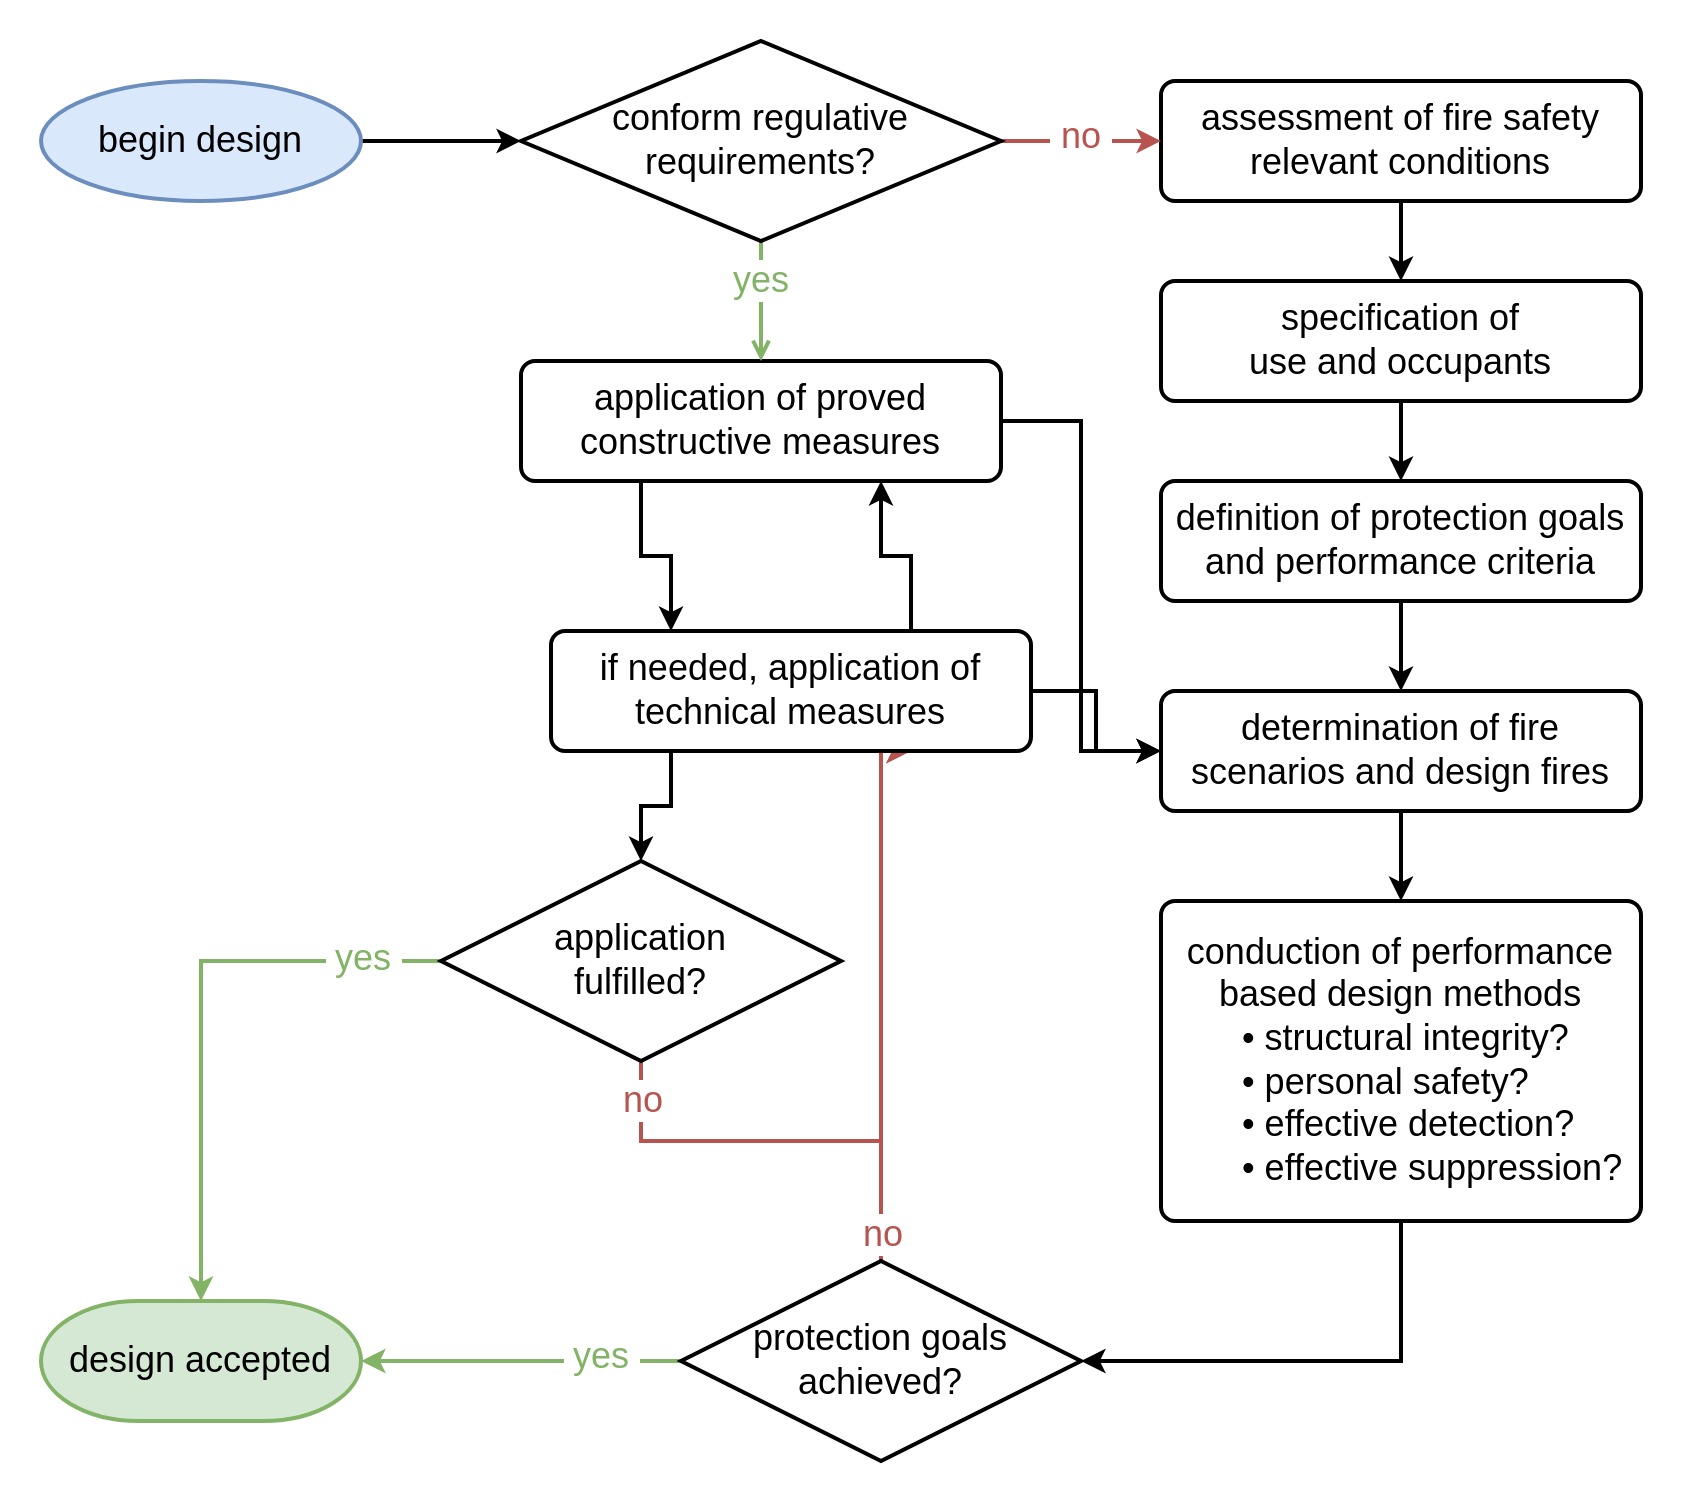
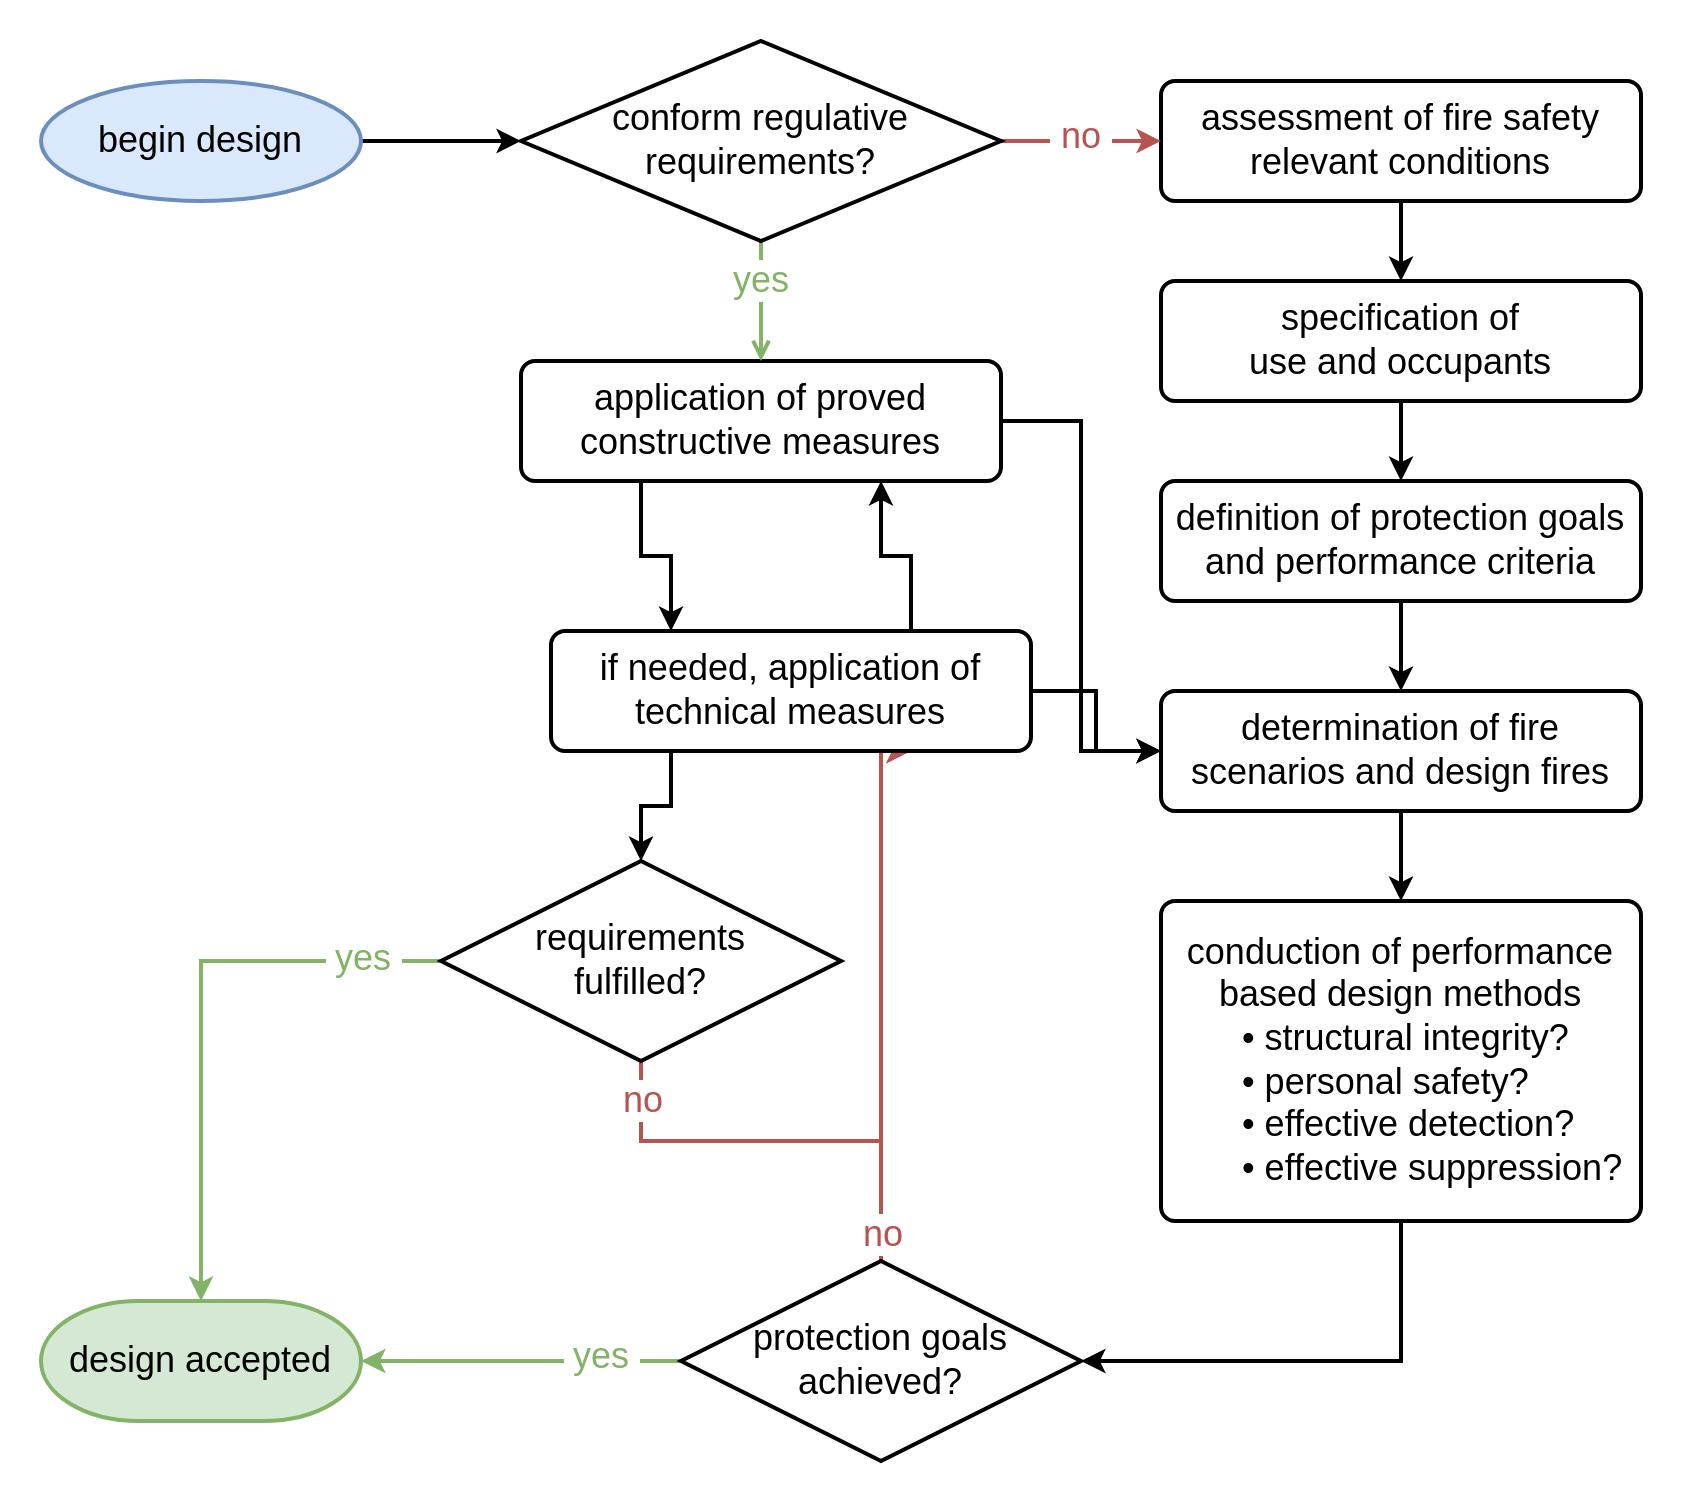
node "application fulfilled?": label "application fulfilled?" -> "requirements fulfilled?"
